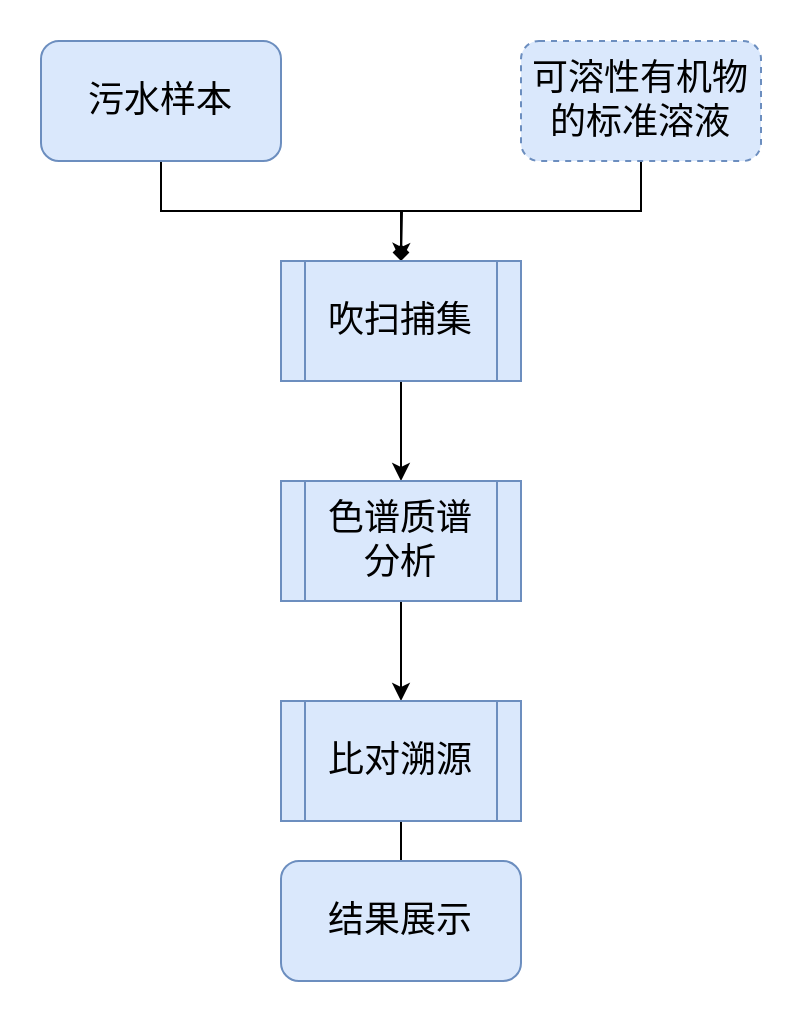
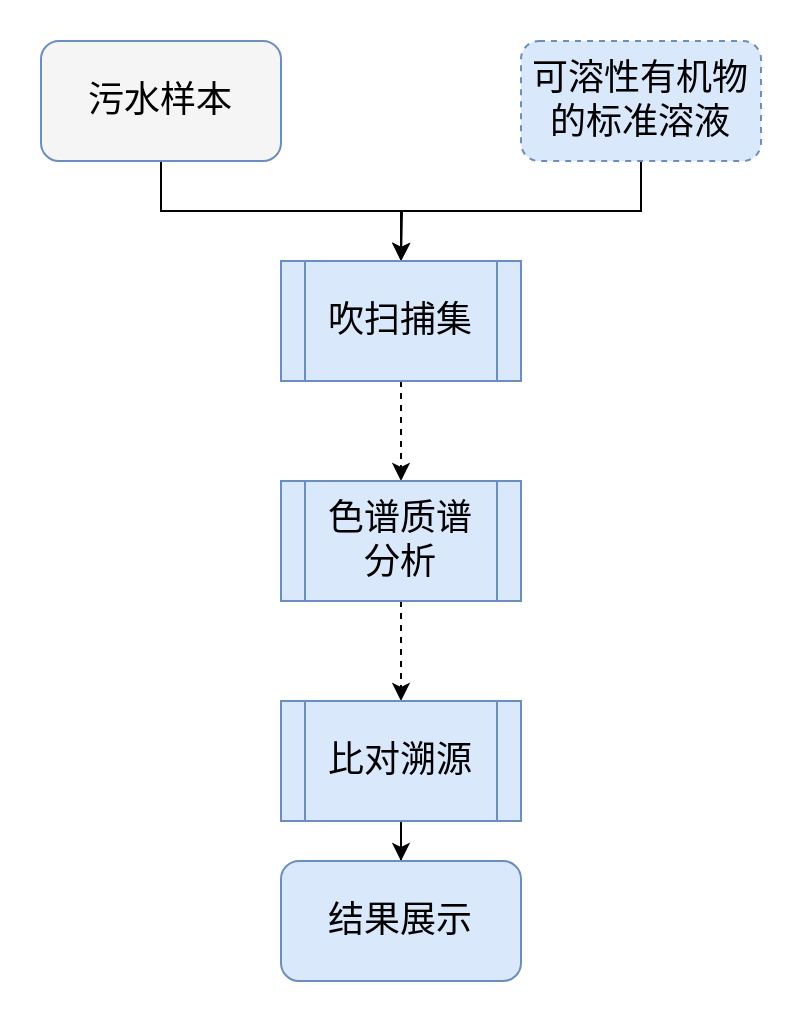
node "污水样本": fillcolor #dae8fc -> #f5f5f5
edge "污水样本" -> "吹扫捕集": arrowhead diamond -> classic
edge "吹扫捕集" -> "色谱质谱 分析": style solid -> dashed
edge "色谱质谱 分析" -> "比对溯源": style solid -> dashed
edge "比对溯源" -- "结果展示": arrowhead none -> classic
